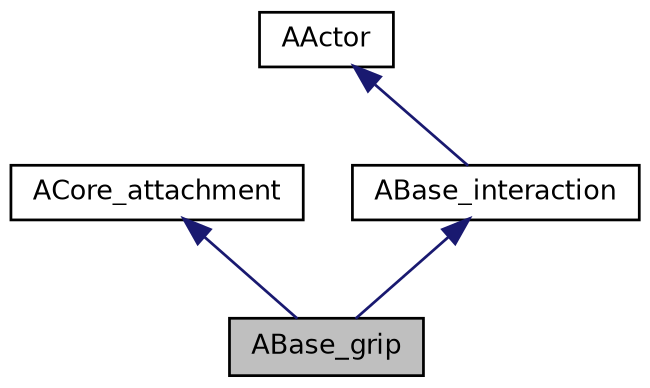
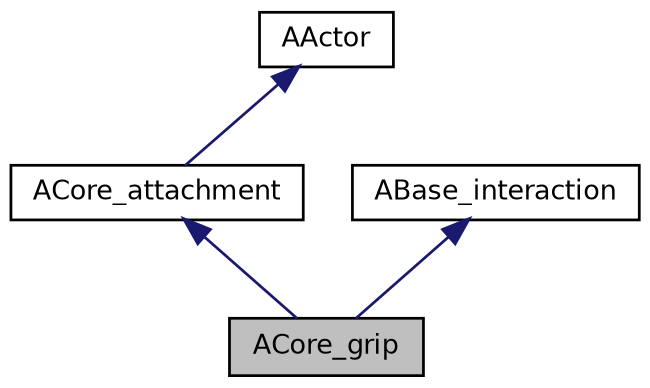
edge "ABase_interaction" -> "AActor": now "ACore_attachment" -> "AActor"
node "ABase_grip": label "ABase_grip" -> "ACore_grip"
